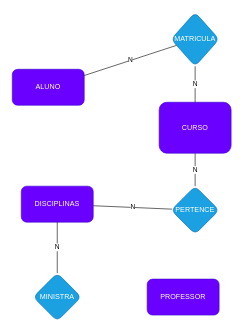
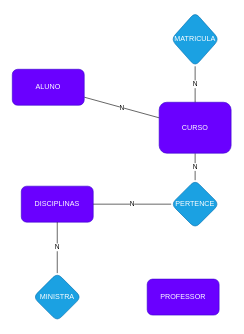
edge "MATRICULA" -- "ALUNO": now "CURSO" -- "ALUNO"
node "PERTENCE": moved (195, 210) -> (195, 204)
